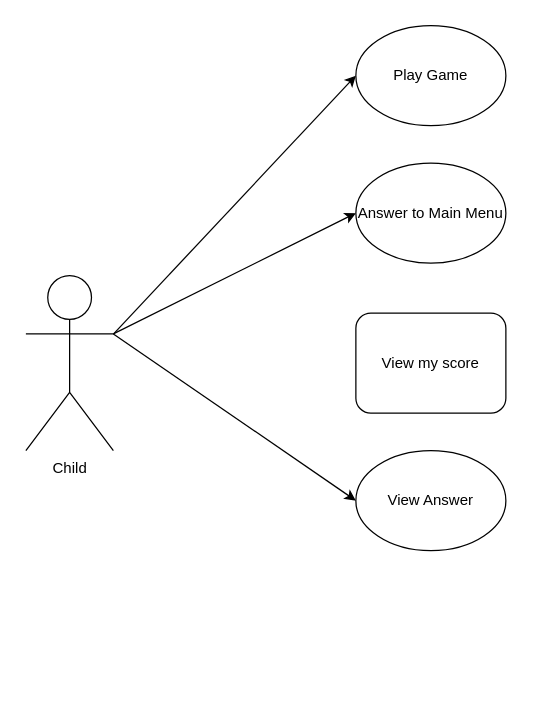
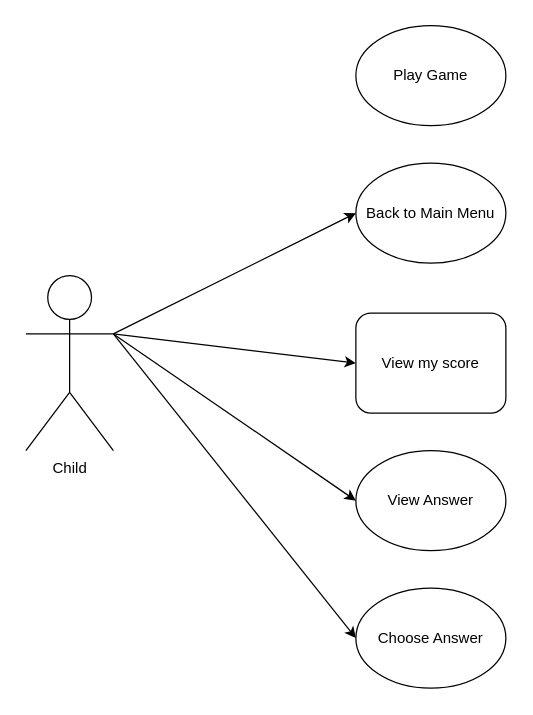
edge "Child" -> "Play Game": removed
node "Answer to Main Menu": label "Answer to Main Menu" -> "Back to Main Menu"
edge "Child" -> "View my score": added
edge "Child" -> "Choose Answer": added
node "Choose Answer": added
